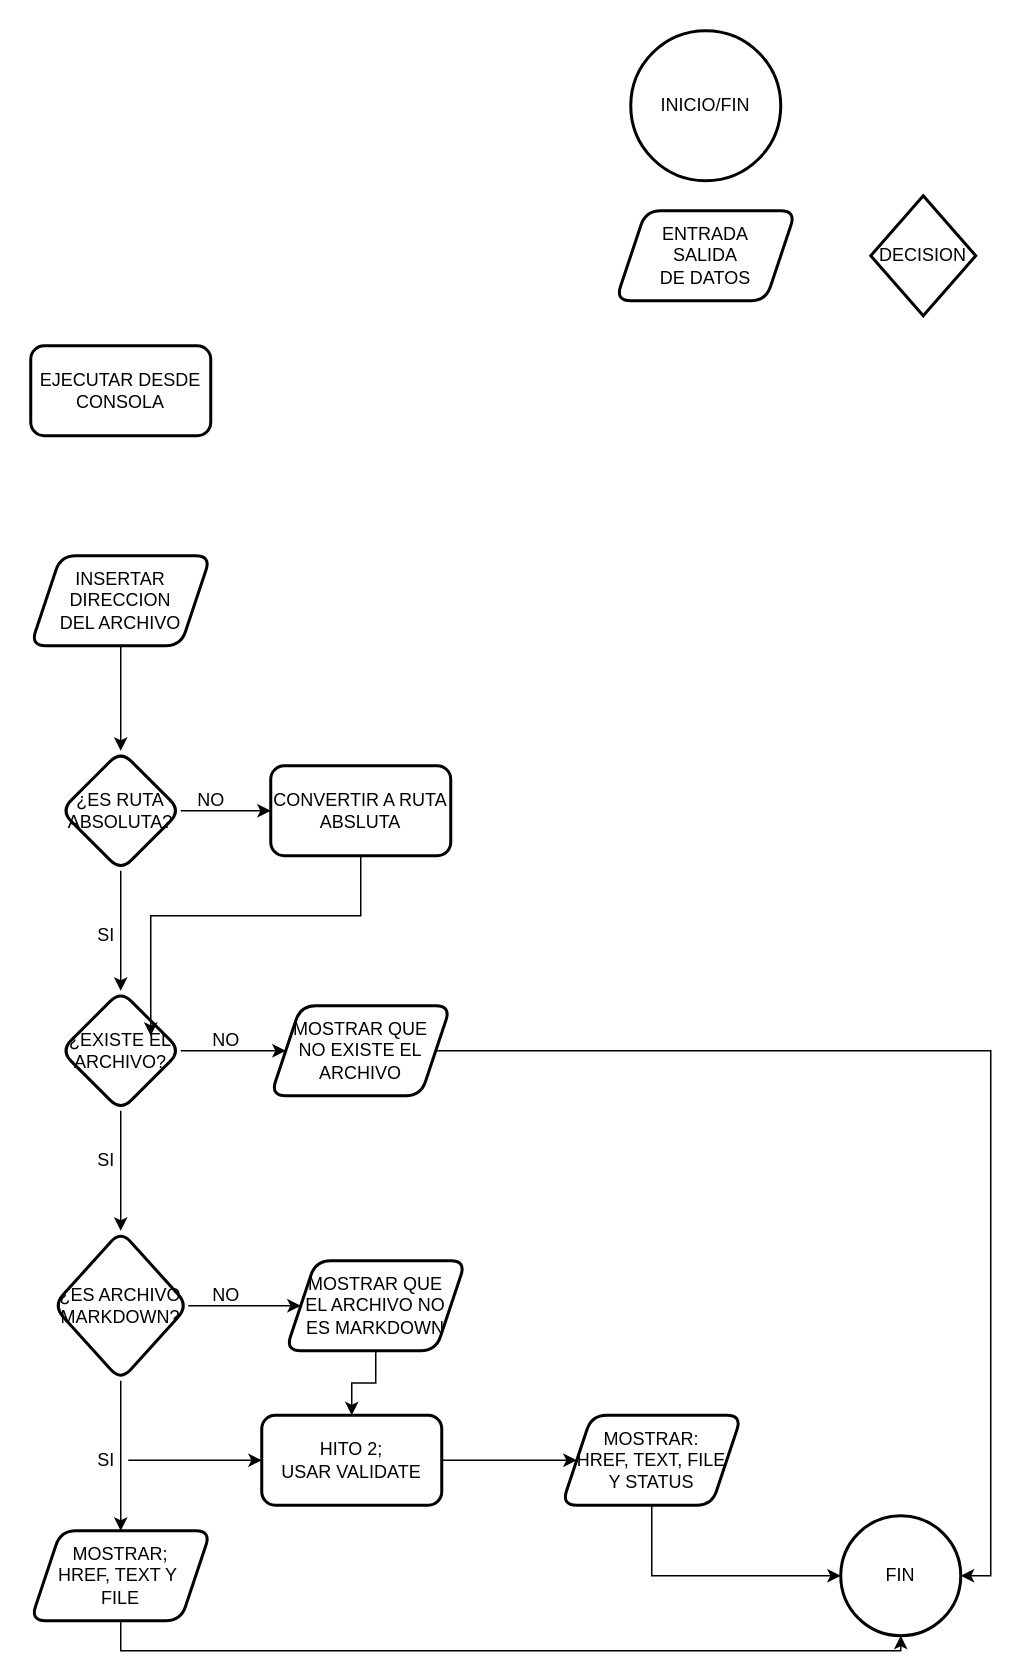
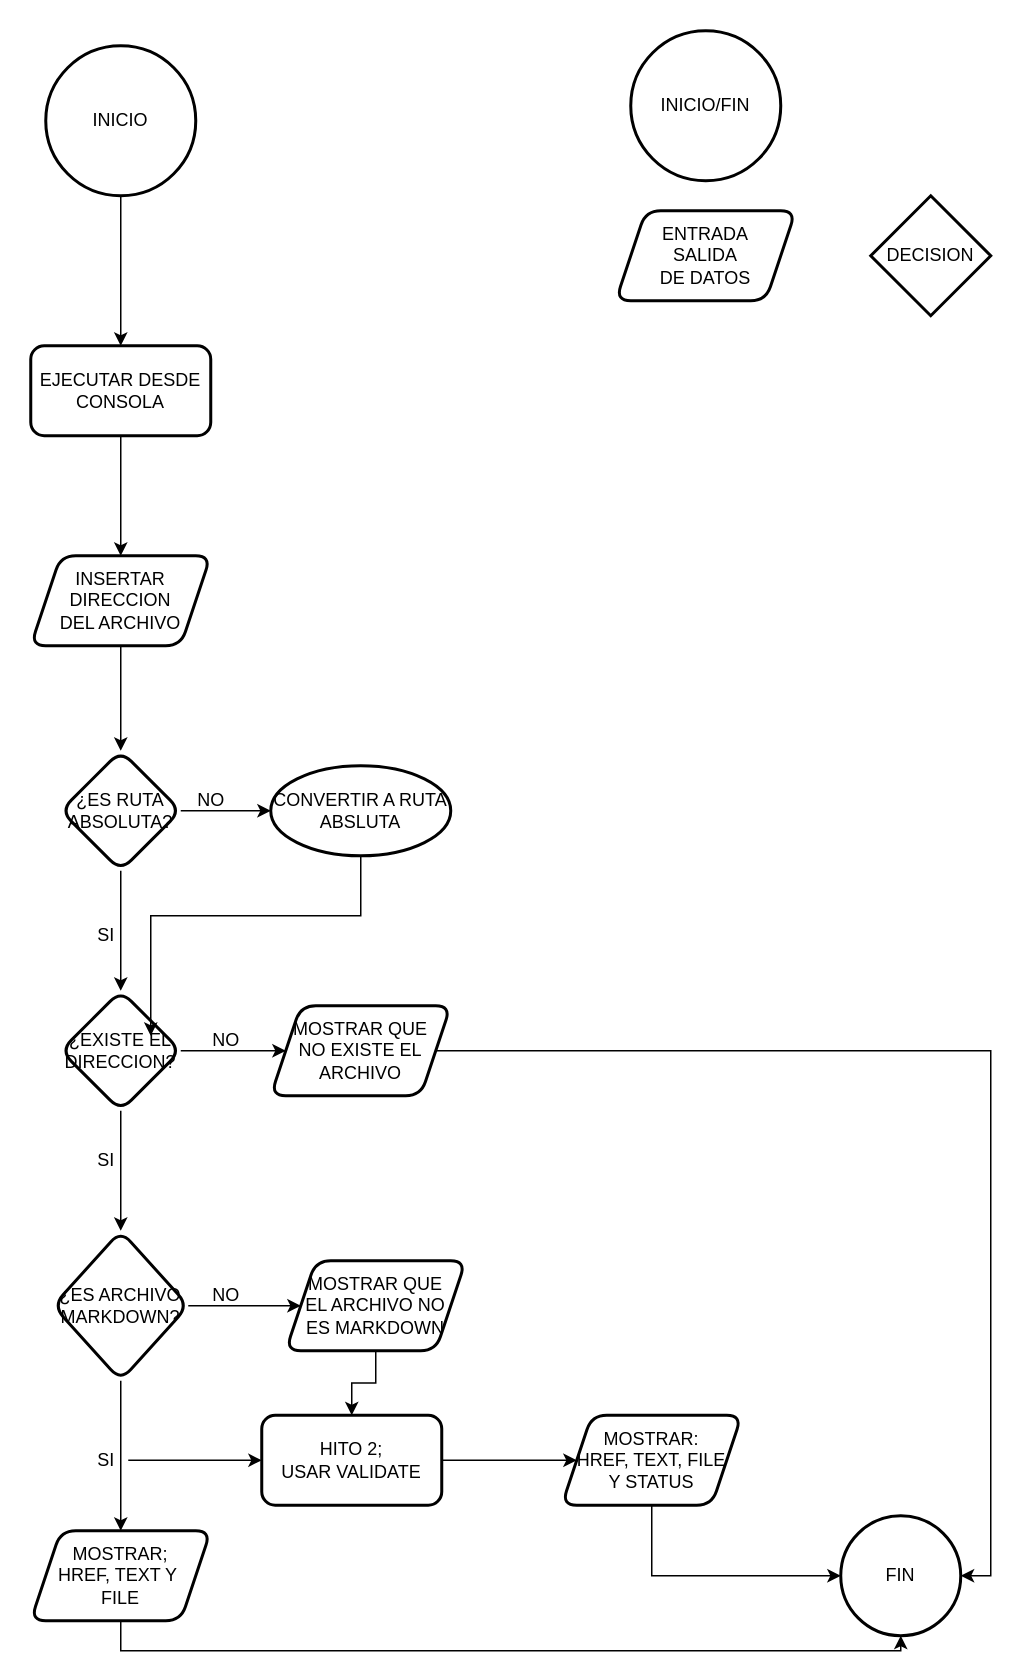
node "INICIO": added
node "DECISION": size 105x120 -> 120x120
edge "INICIO" -> "EJECUTAR DESDE CONSOLA": added
edge "EJECUTAR DESDE CONSOLA" -> "INSERTAR DIRECCION DEL ARCHIVO": added
node "CONVERTIR A RUTA ABSLUTA": shape rounded rectangle -> ellipse
node "¿EXISTE EL ARCHIVO?": label "¿EXISTE EL ARCHIVO?" -> "¿EXISTE EL DIRECCION?"
